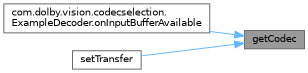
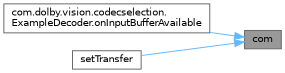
node "getCodec": label "getCodec" -> "com"
